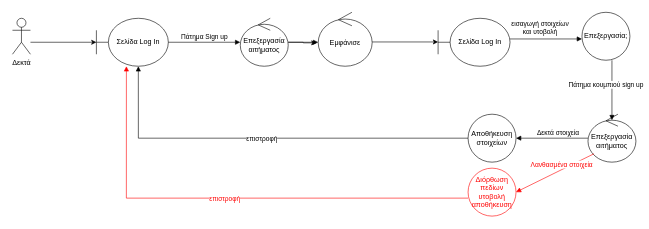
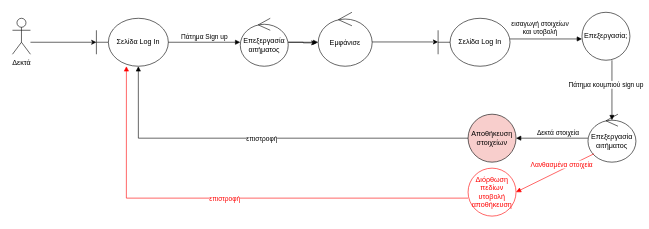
node "Αποθήκευση στοιχείων": fillcolor #ffffff -> #f8cecc
